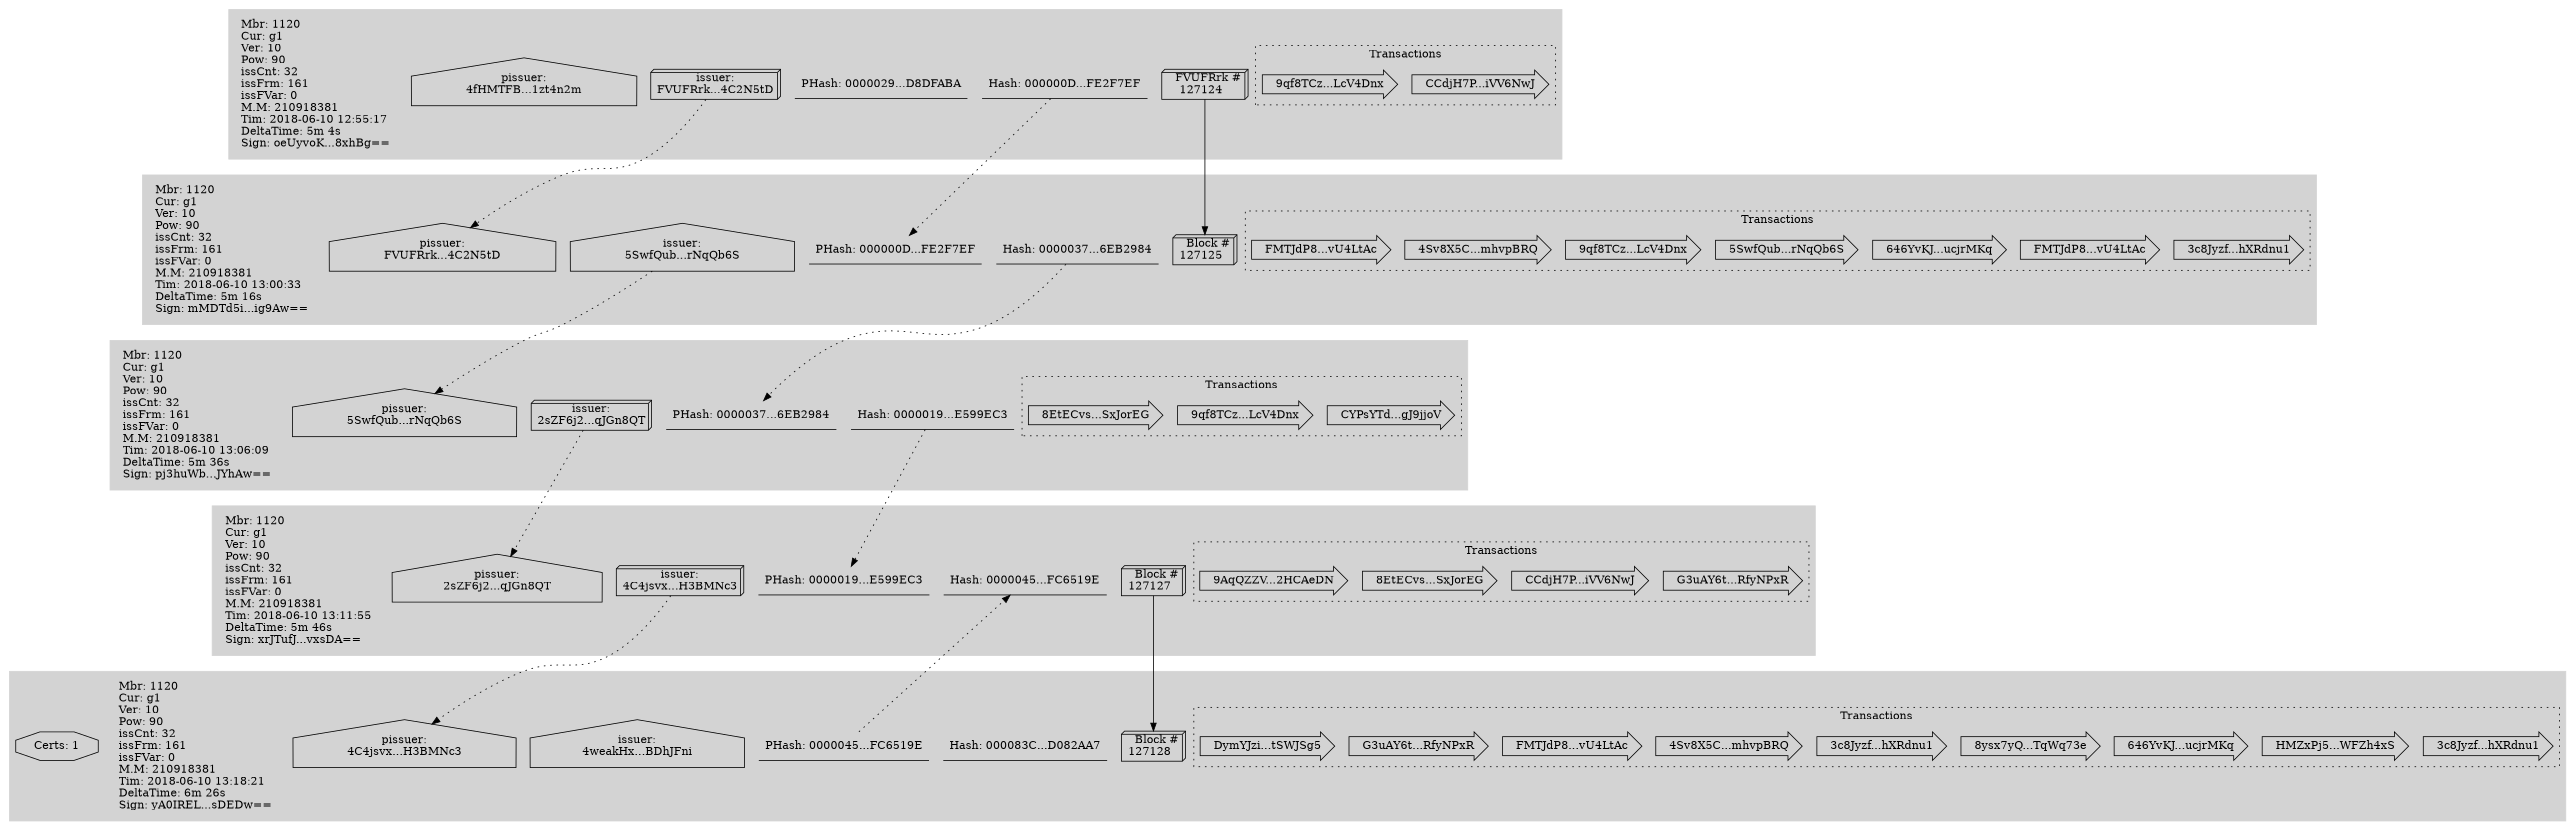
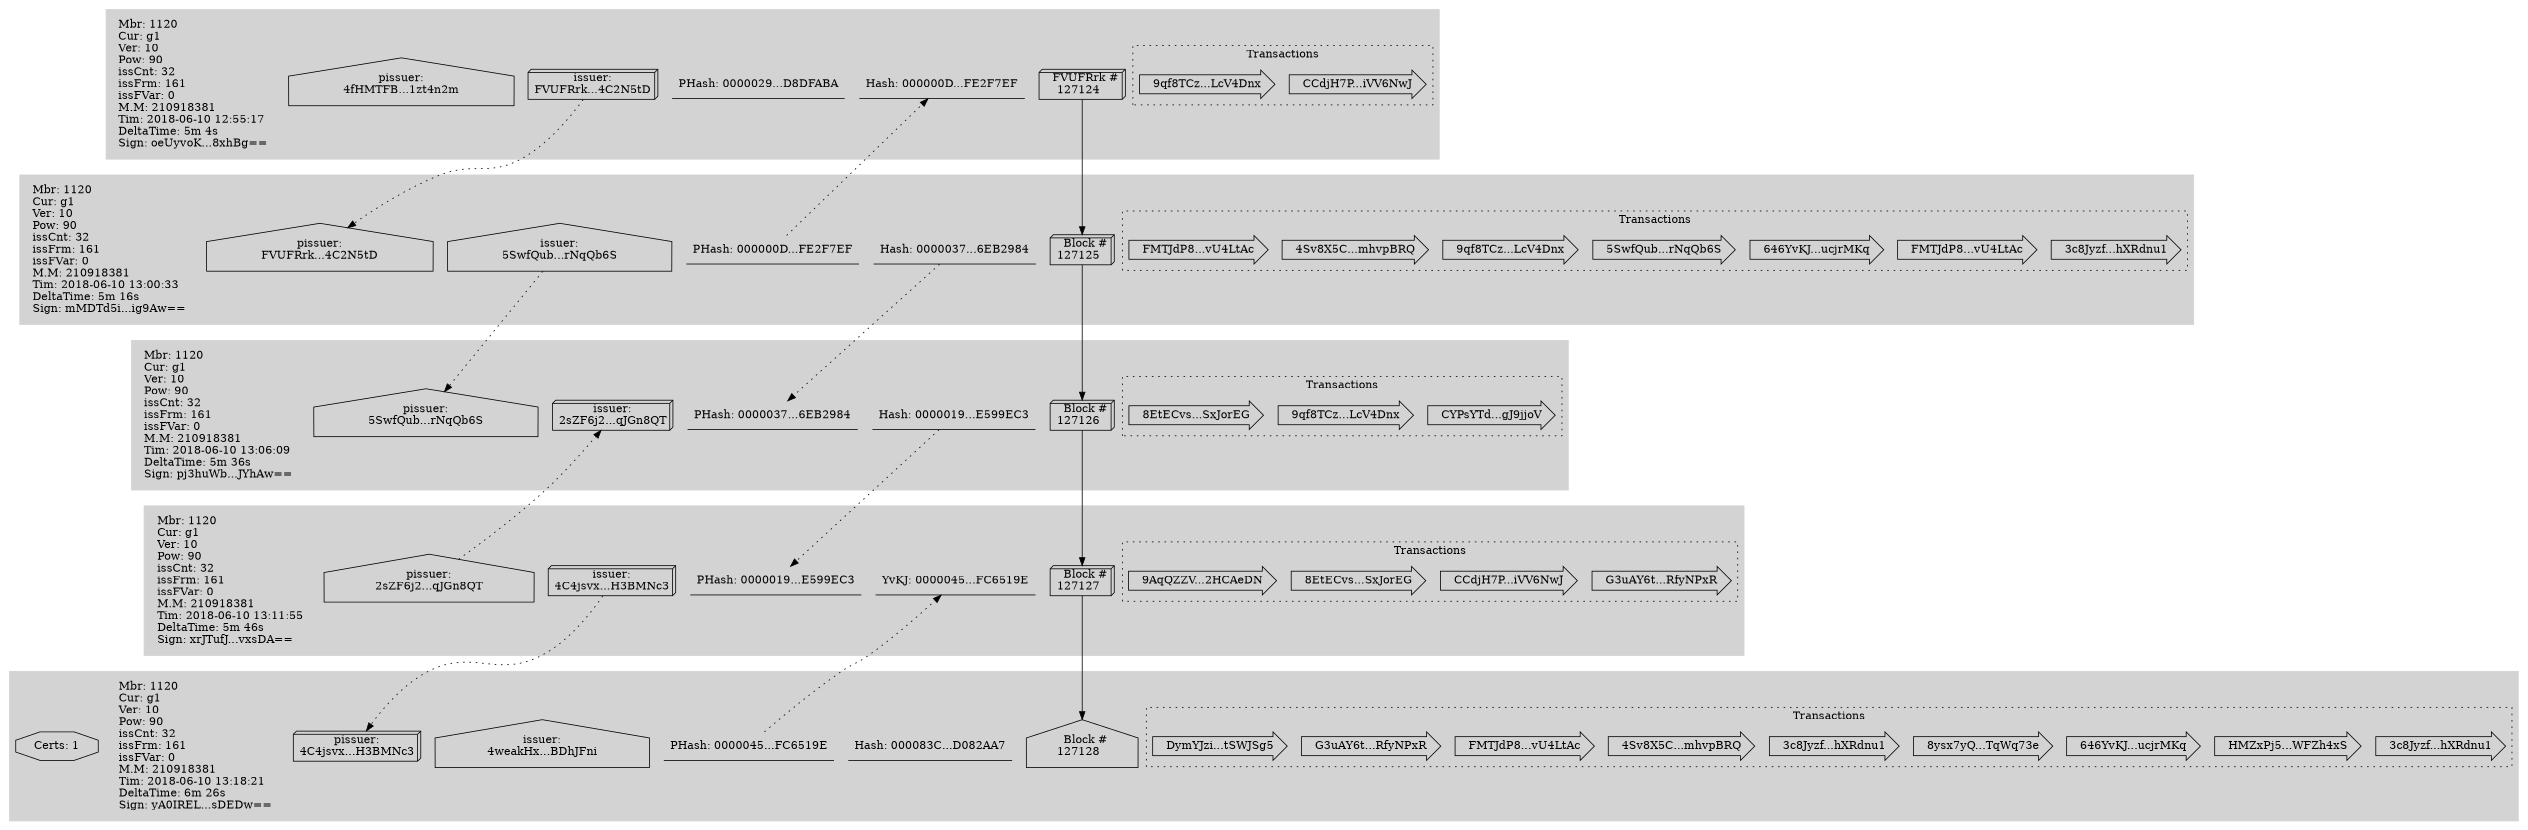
edge "Hash: 000000D...FE2F7EF" -> "PHash: 000000D...FE2F7EF": reversed
node "Block # 127126": added
edge "issuer: 2sZF6j2...qJGn8QT" -> "pissuer: 2sZF6j2...qJGn8QT": reversed
node "Hash: 0000045...FC6519E": label "Hash: 0000045...FC6519E" -> "YvKJ: 0000045...FC6519E"
node "pissuer: 4C4jsvx...H3BMNc3": shape house -> box3d
node "Block # 127128": shape box3d -> house
